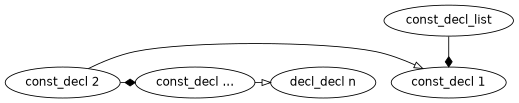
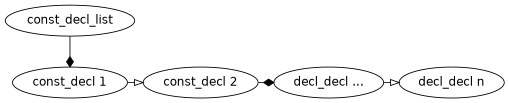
edge "const_decl 2" -> "const_decl 1": reversed
node "const_decl ...": label "const_decl ..." -> "decl_decl ..."
